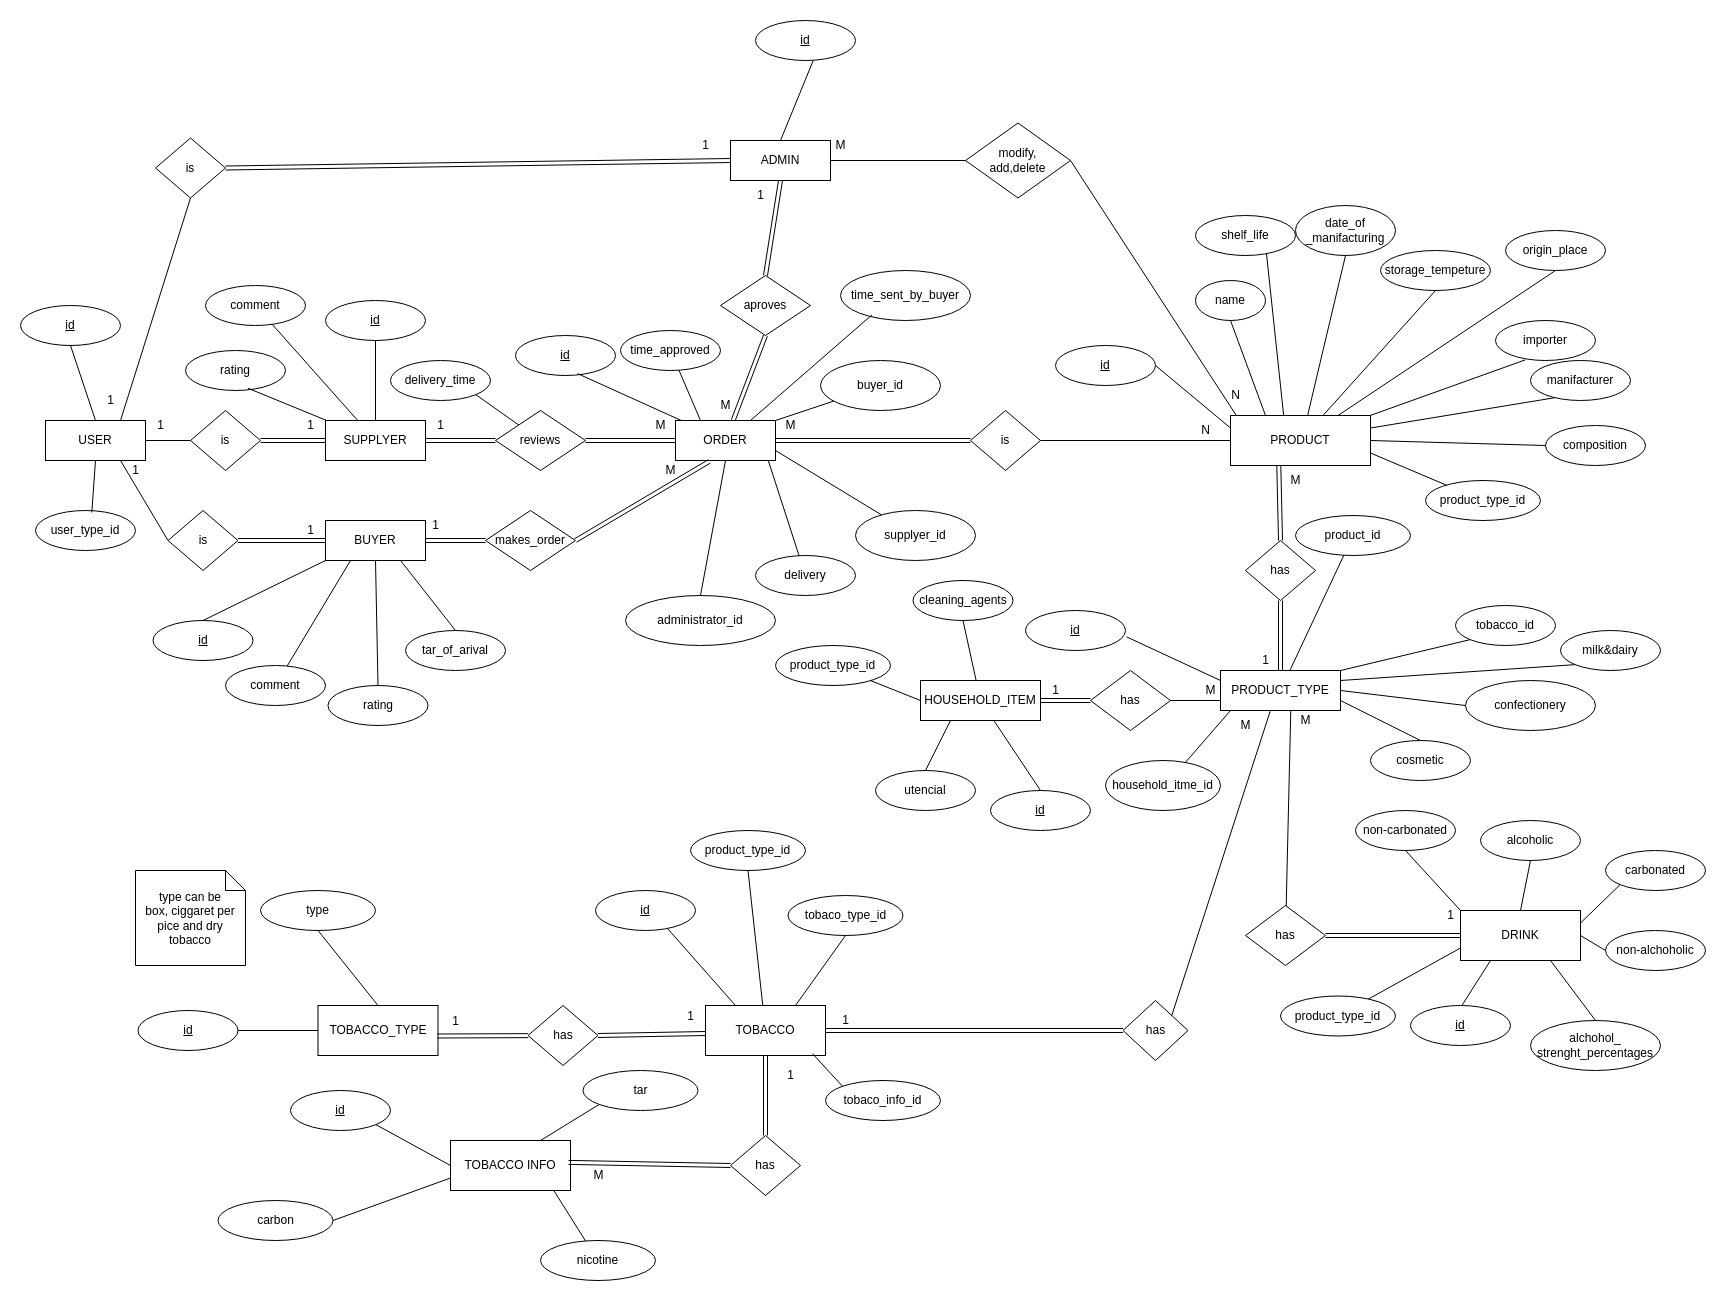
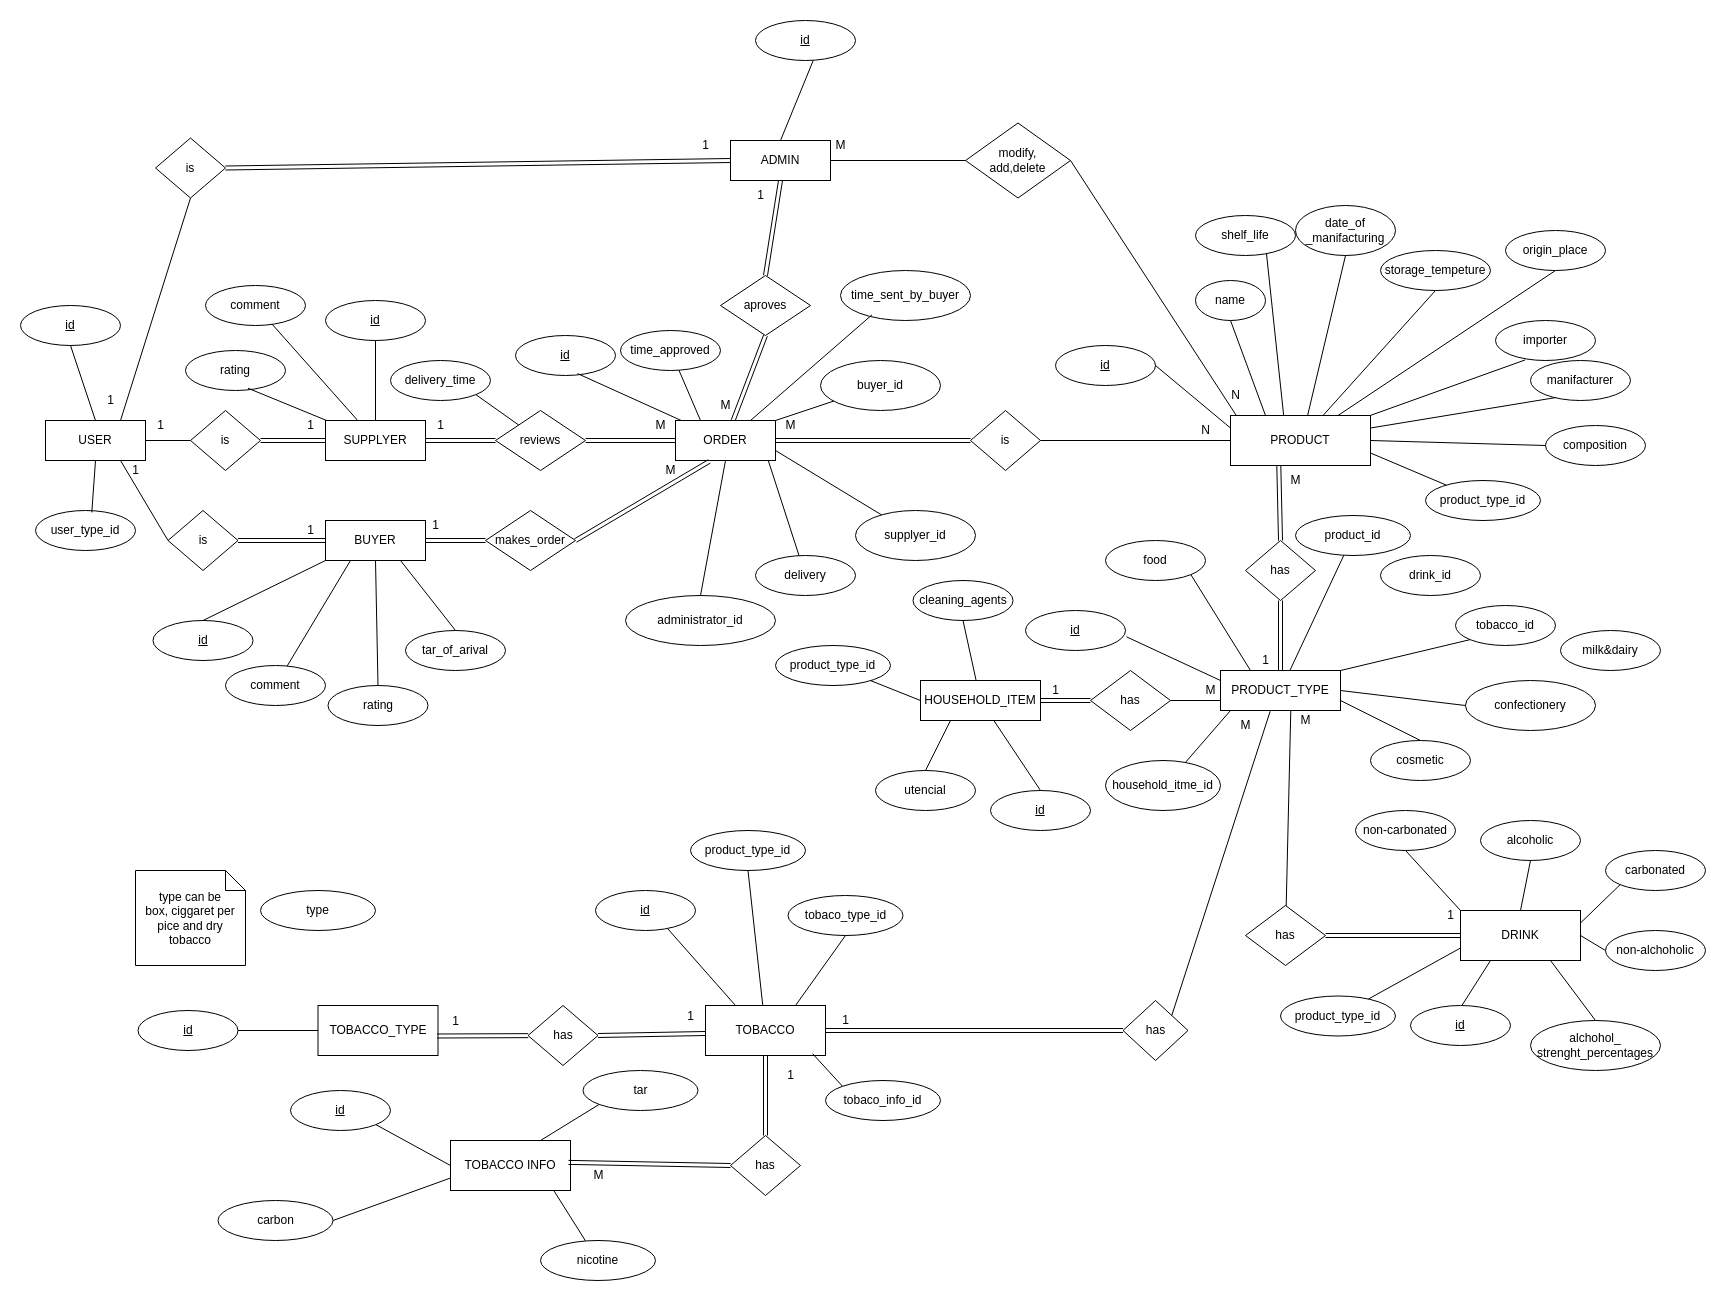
node "food": added
node "drink_id": added
edge "food" -- "PRODUCT_TYPE": added
edge "milk&dairy" -- "PRODUCT_TYPE": removed
edge "type" -- "TOBACCO_TYPE": removed
